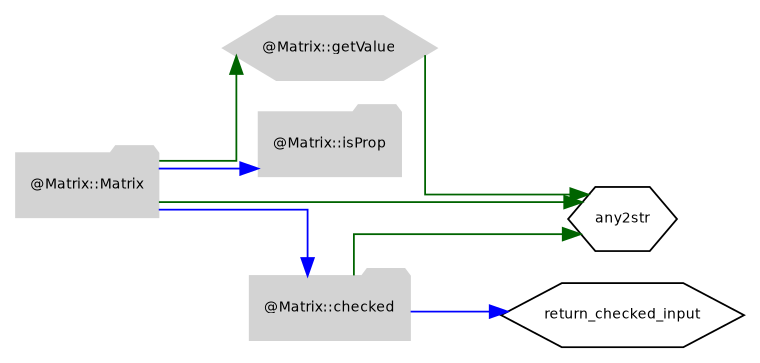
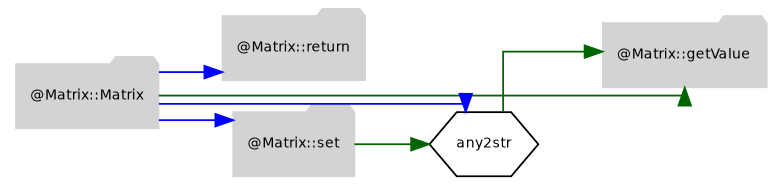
node "@Matrix::getValue": shape hexagon -> folder
node "@Matrix::isProp": label "@Matrix::isProp" -> "@Matrix::return"
edge "@Matrix::getValue" -> "any2str": reversed
edge "@Matrix::Matrix" -> "any2str": color darkgreen -> blue
node "@Matrix::checked": label "@Matrix::checked" -> "@Matrix::set"
node "return_checked_input": removed
